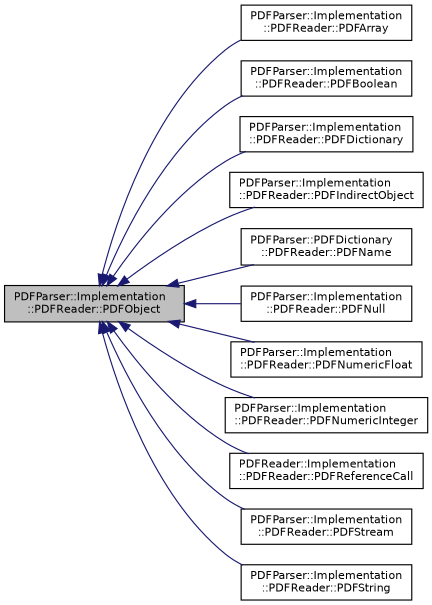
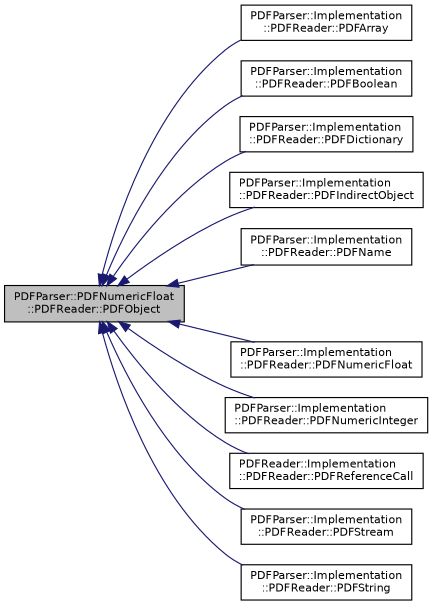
node "PDFParser::PDFDictionary ::PDFReader::PDFName": label "PDFParser::PDFDictionary ::PDFReader::PDFName" -> "PDFParser::Implementation ::PDFReader::PDFName"
node "PDFParser::Implementation ::PDFReader::PDFObject": label "PDFParser::Implementation ::PDFReader::PDFObject" -> "PDFParser::PDFNumericFloat ::PDFReader::PDFObject"
node "PDFParser::Implementation ::PDFReader::PDFNull": removed
